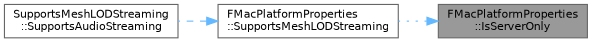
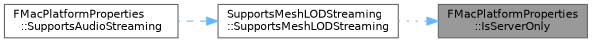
node "SupportsMeshLODStreaming ::SupportsAudioStreaming": label "SupportsMeshLODStreaming ::SupportsAudioStreaming" -> "FMacPlatformProperties ::SupportsAudioStreaming"
node "FMacPlatformProperties ::SupportsMeshLODStreaming": label "FMacPlatformProperties ::SupportsMeshLODStreaming" -> "SupportsMeshLODStreaming ::SupportsMeshLODStreaming"
